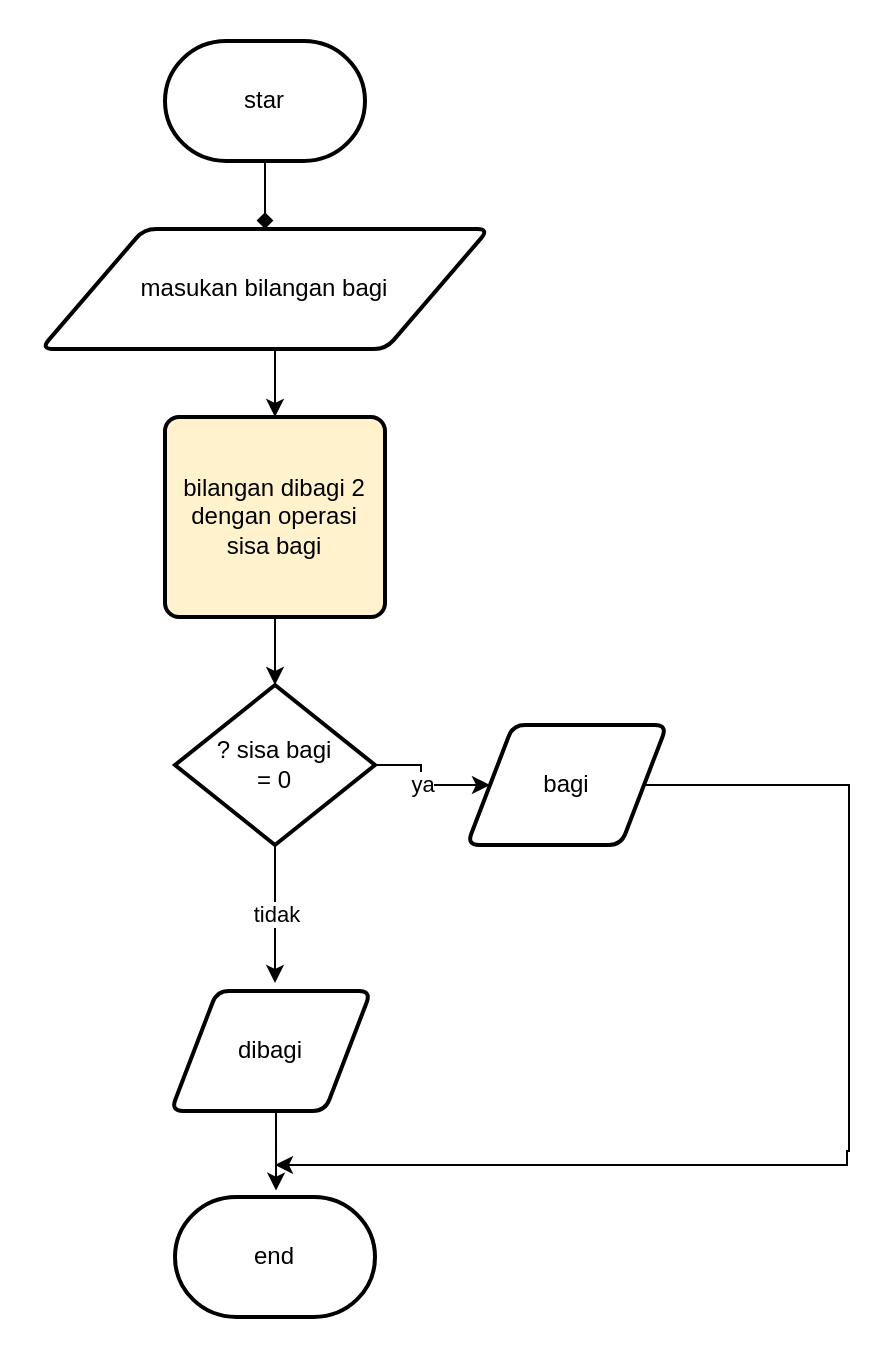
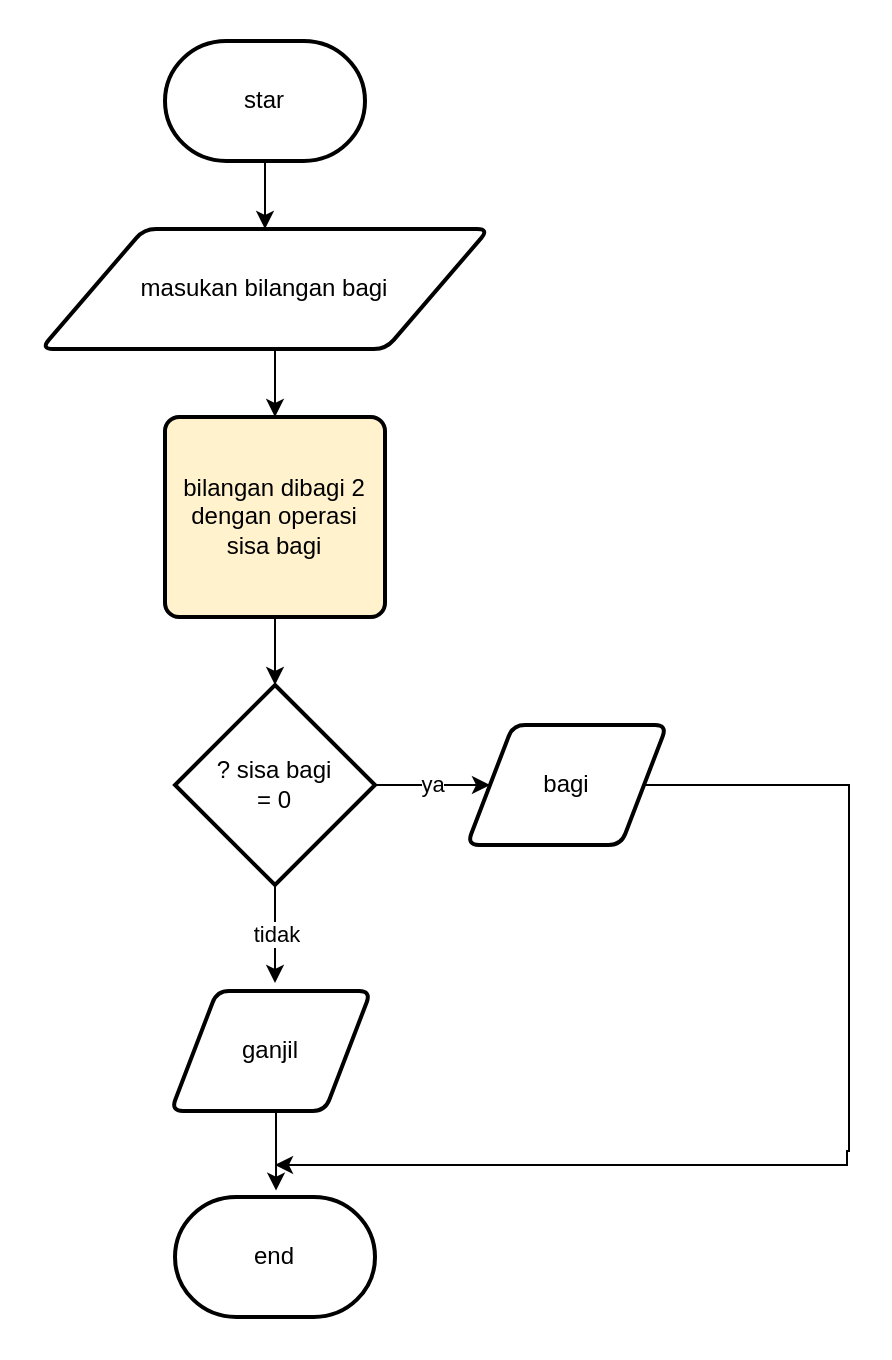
edge "star" -> "masukan bilangan bagi": arrowhead diamond -> classic
node "? sisa bagi = 0": size 200x160 -> 200x200
node "dibagi": label "dibagi" -> "ganjil"
